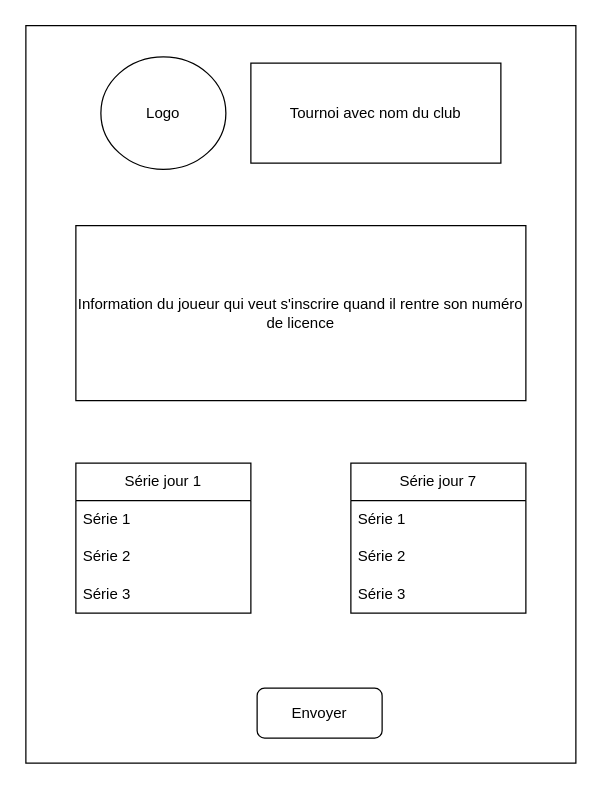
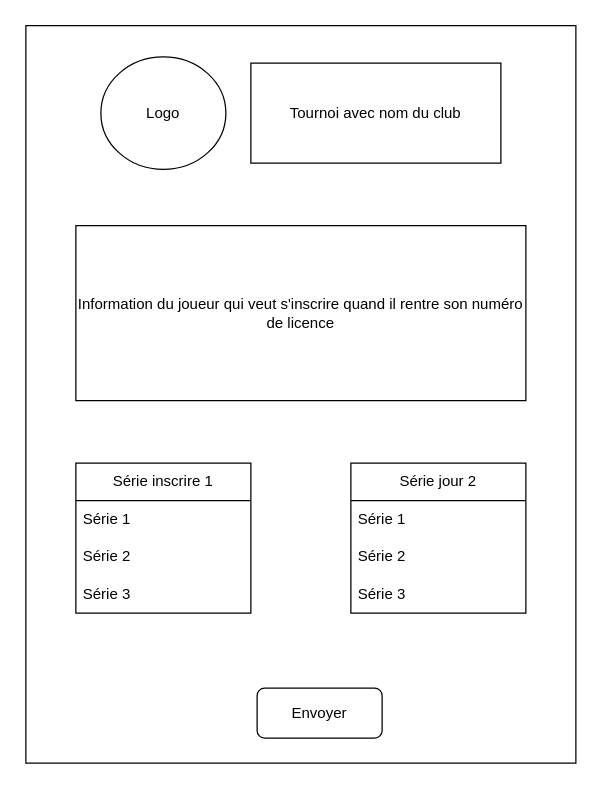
node "Série jour 1": label "Série jour 1" -> "Série inscrire 1"
node "Série jour 7": label "Série jour 7" -> "Série jour 2"
